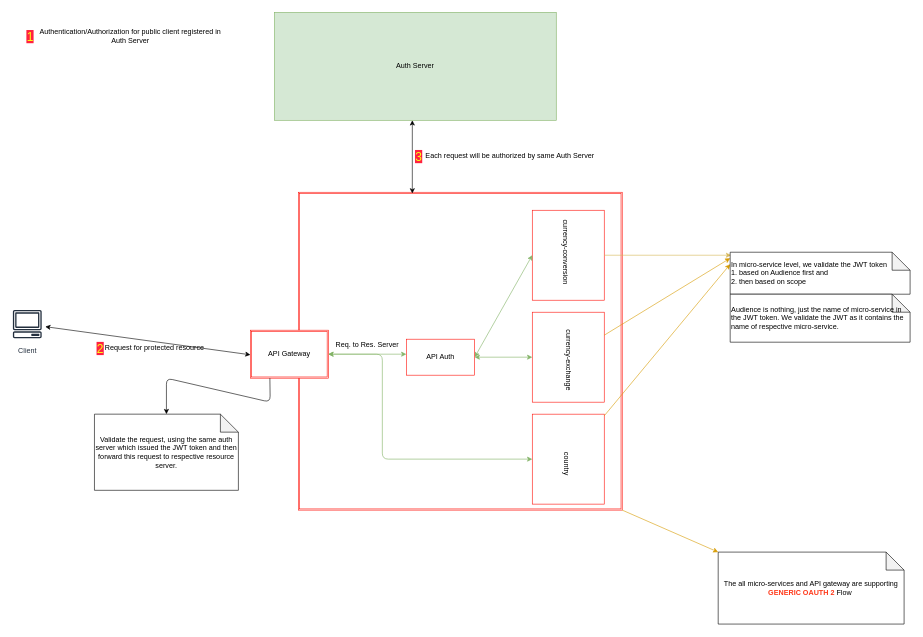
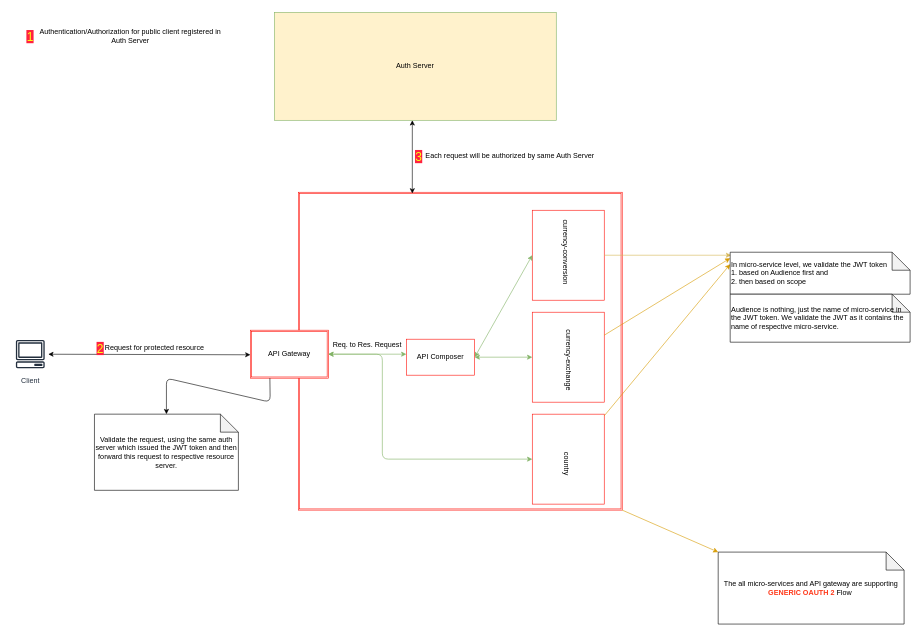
node "Auth Server": fillcolor #d5e8d4 -> #fff2cc
node "Client": moved (27, 324) -> (30, 354)
node "Req. to Res. Server": label "Req. to Res. Server" -> "Req. to Res. Request"
node "API Auth": label "API Auth" -> "API Composer"
